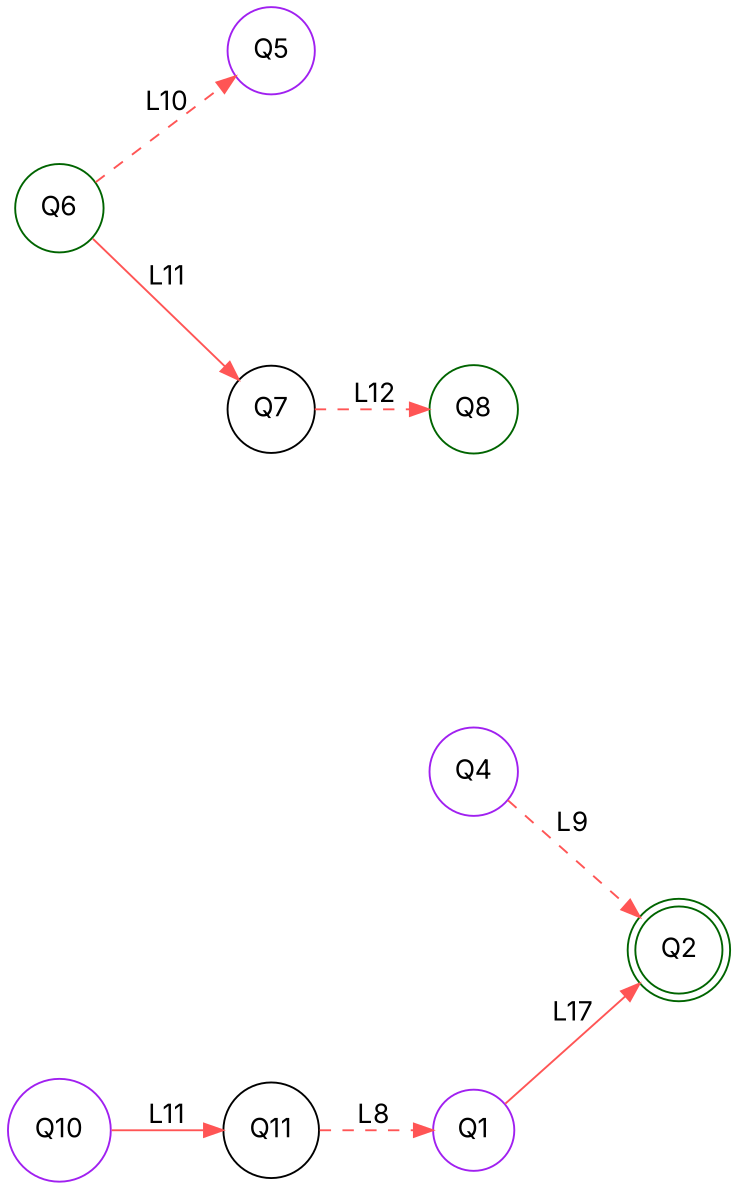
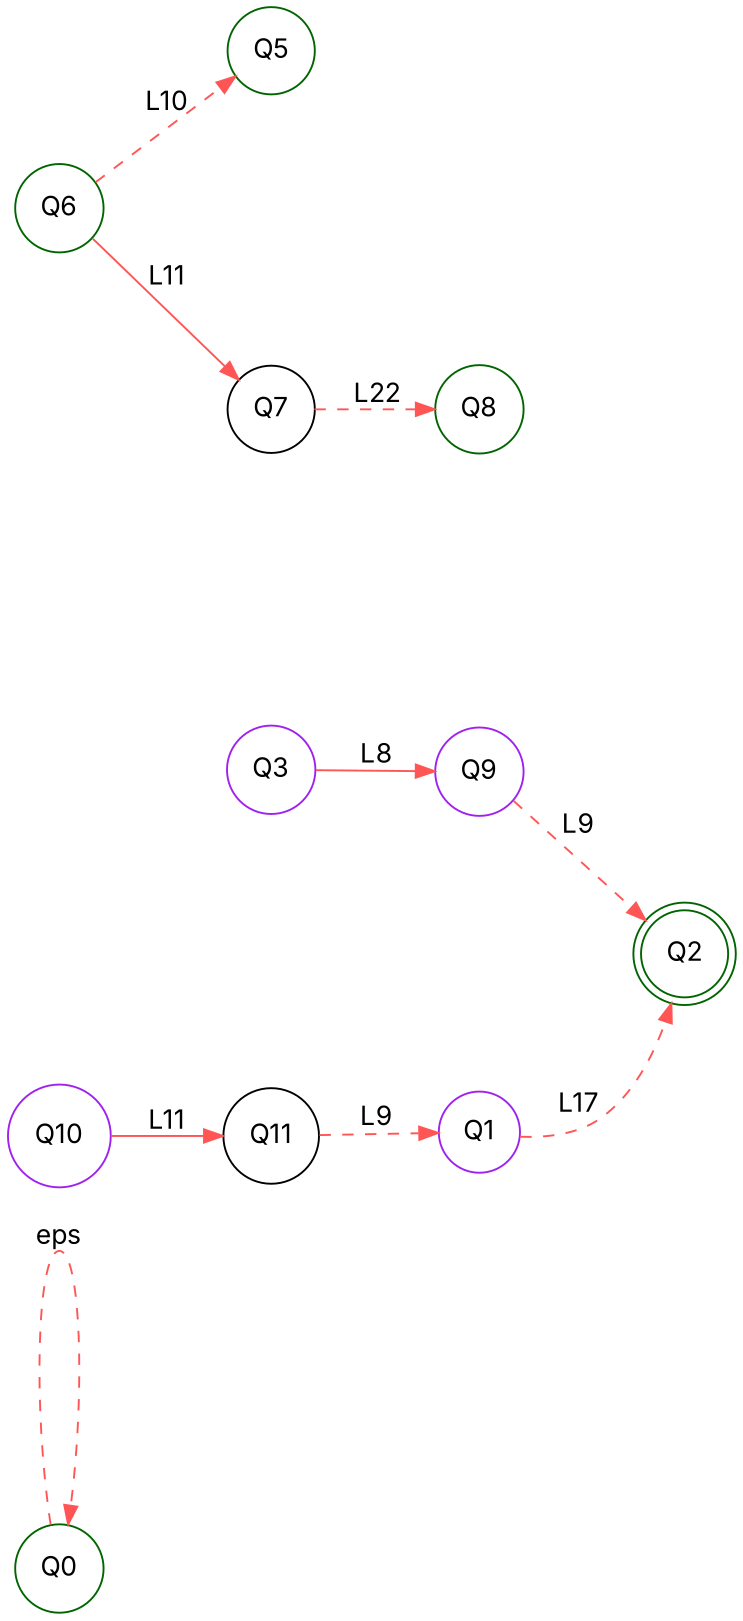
node "Q5": color purple -> darkgreen
edge "Q7" -> "Q8": label "L12" -> "L22"
node "Q3": added
node "Q4": label "Q4" -> "Q9"
edge "Q1" -> "Q2": style solid -> dashed
edge "Q11" -> "Q1": label "L8" -> "L9"
node "Q0": added
